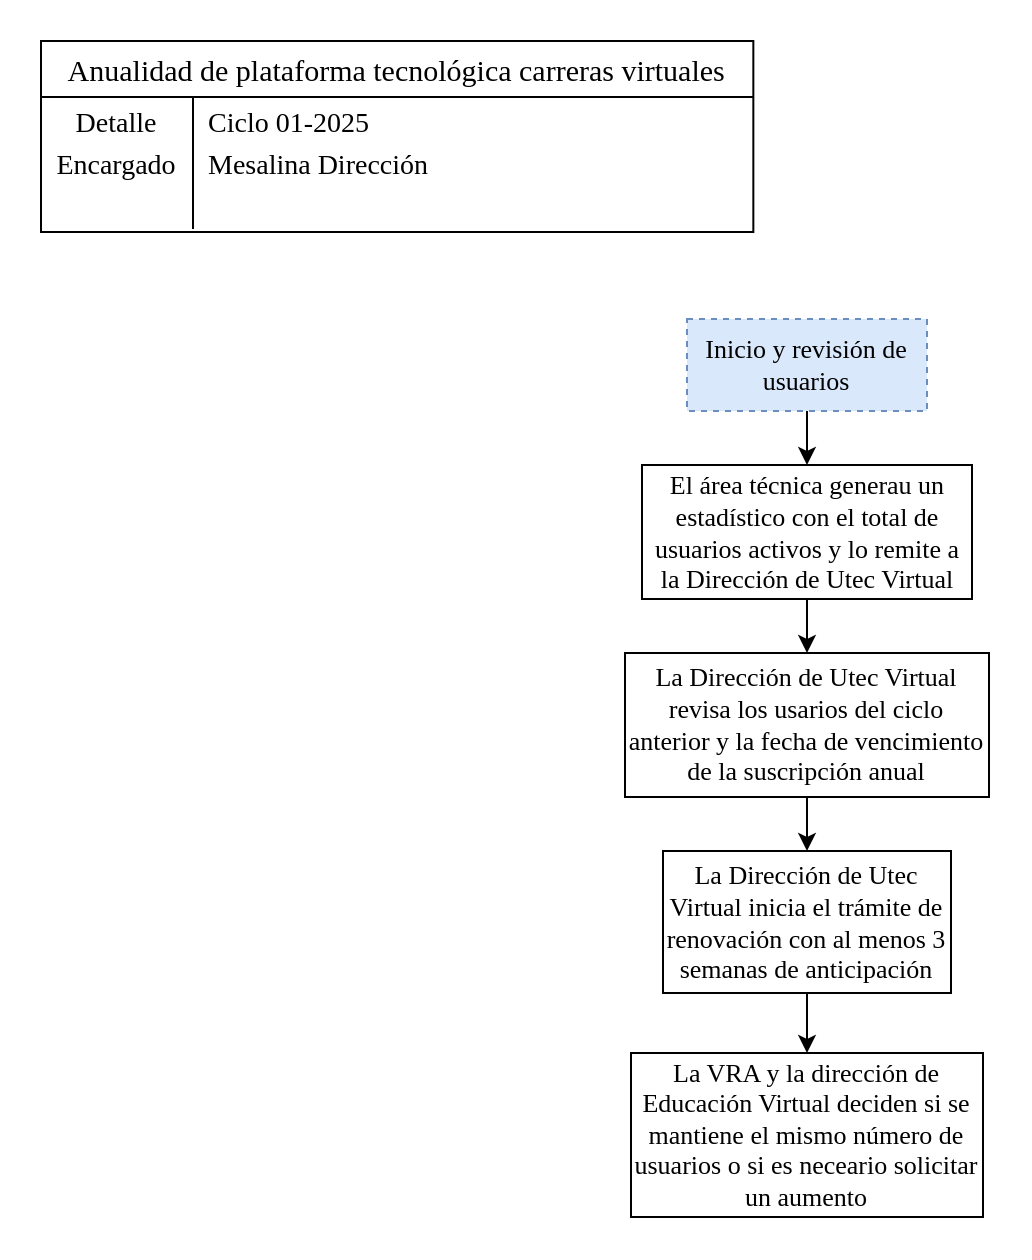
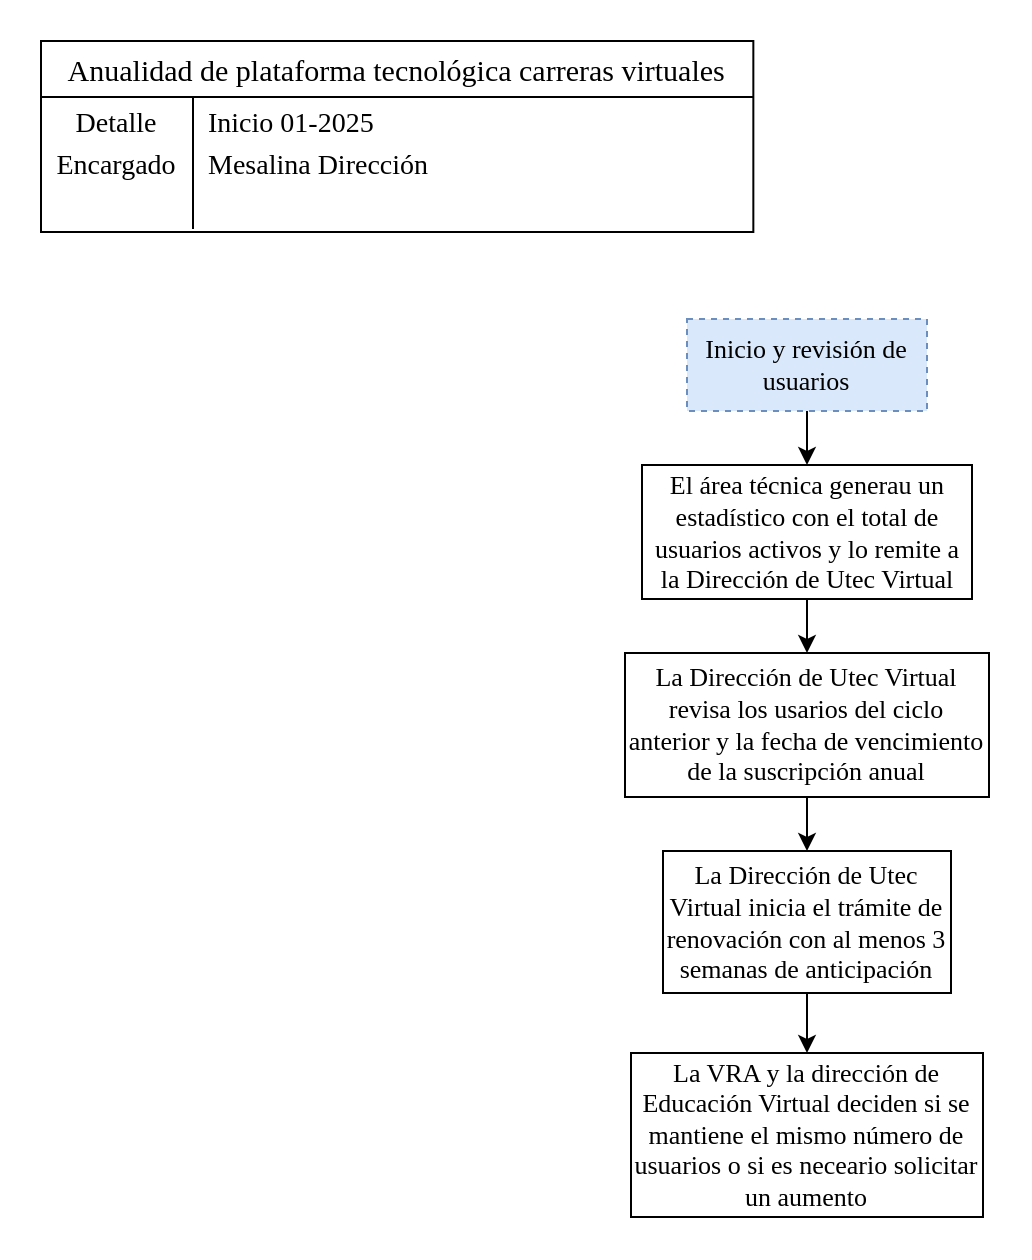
node "Ciclo 01-2025": label "Ciclo 01-2025" -> "Inicio 01-2025"
